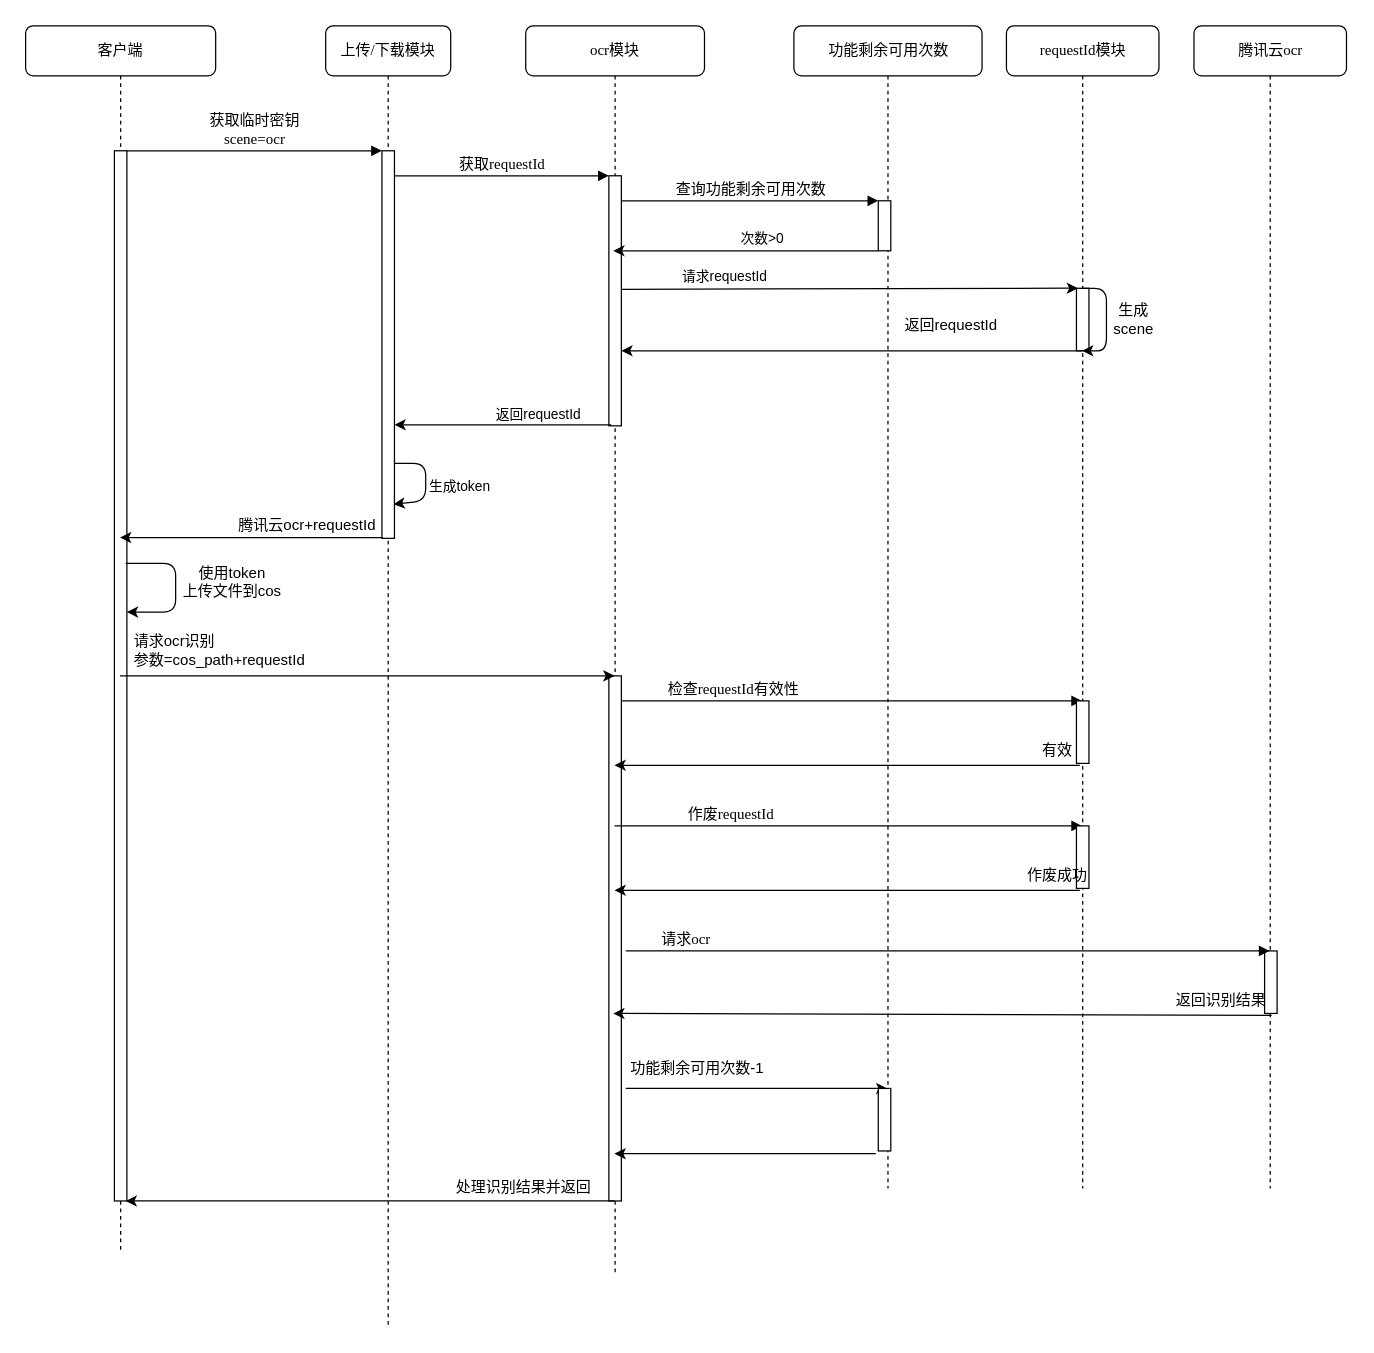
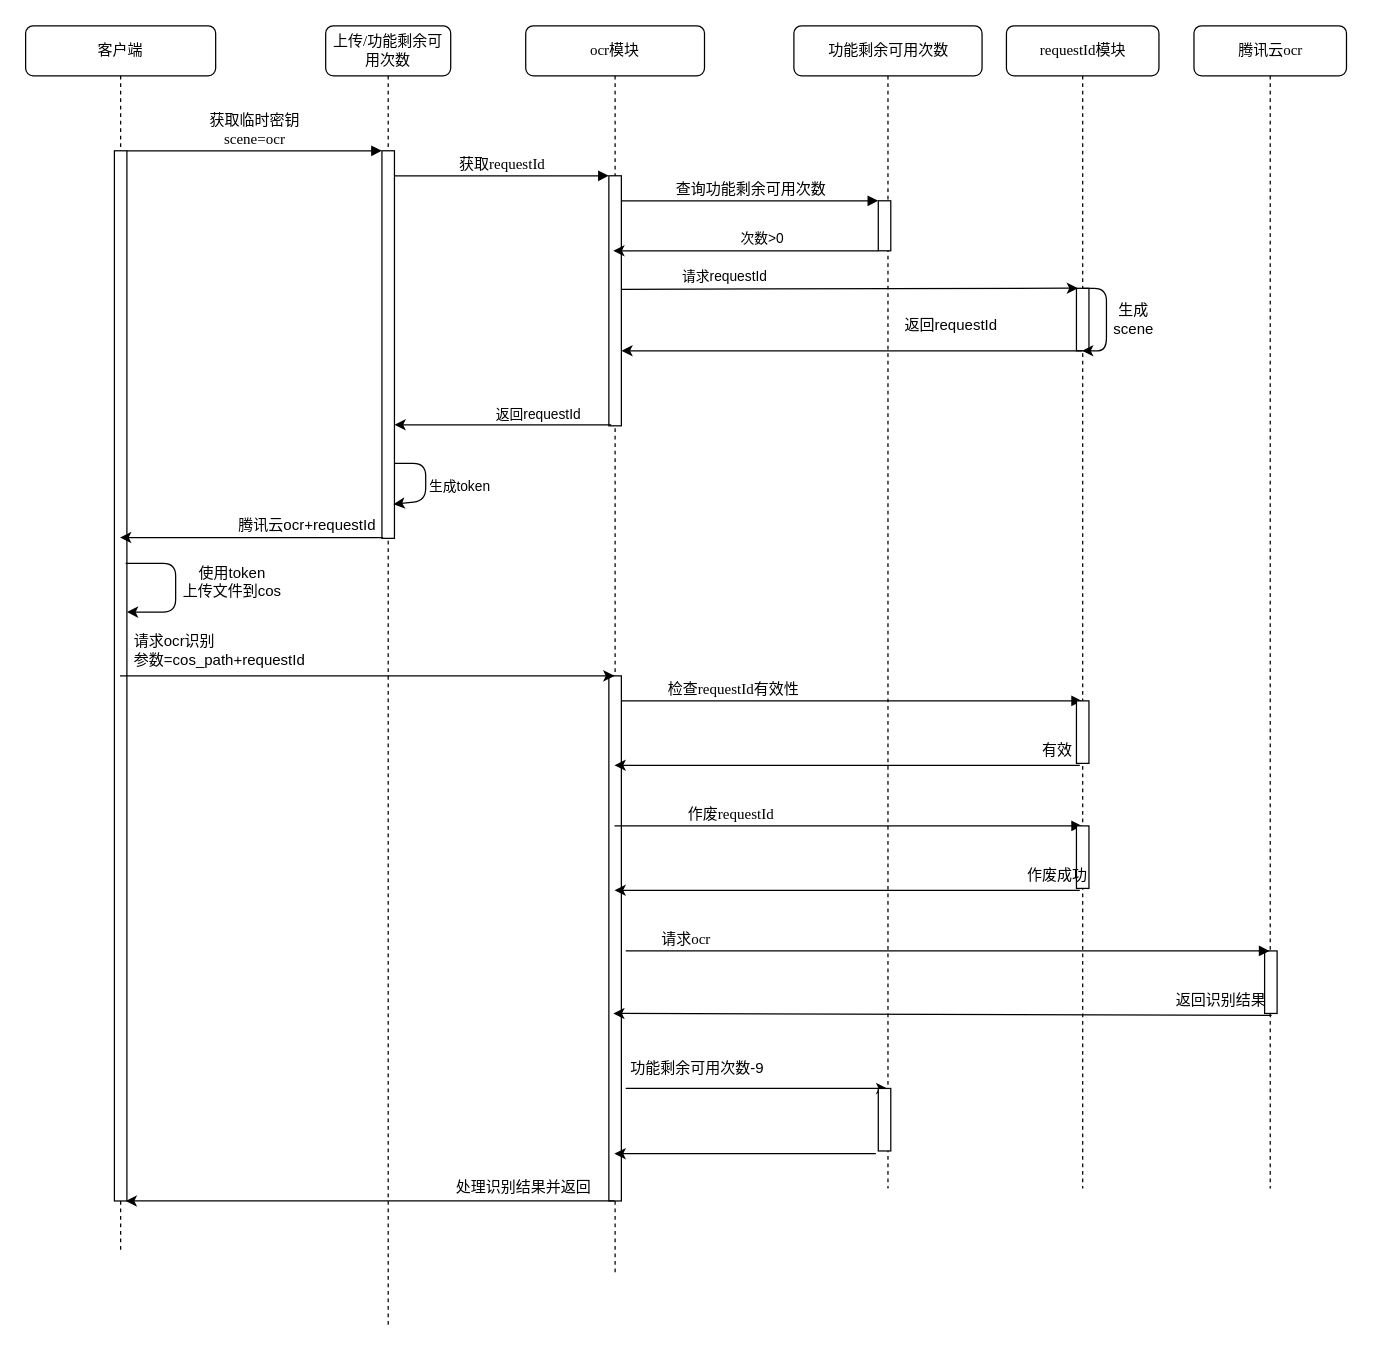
node "上传/下载模块": label "上传/下载模块" -> "上传/功能剩余可用次数"
node "功能剩余可用次数-1": label "功能剩余可用次数-1" -> "功能剩余可用次数-9"
